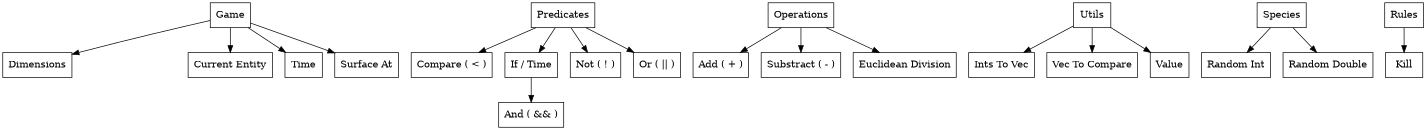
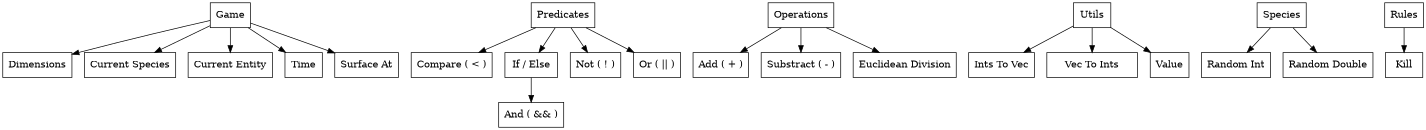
node "Current Species": added
node "If / Time": label "If / Time" -> "If / Else"
node "Vec To Compare": label "Vec To Compare" -> "Vec To Ints"
